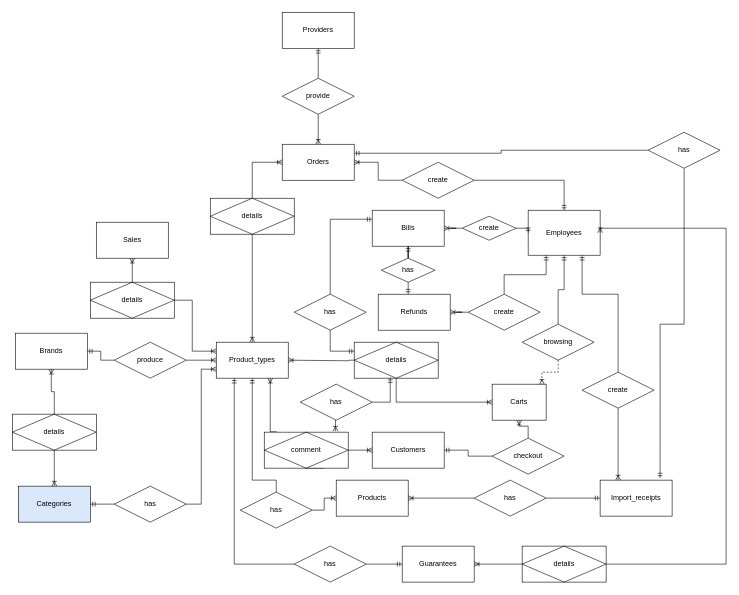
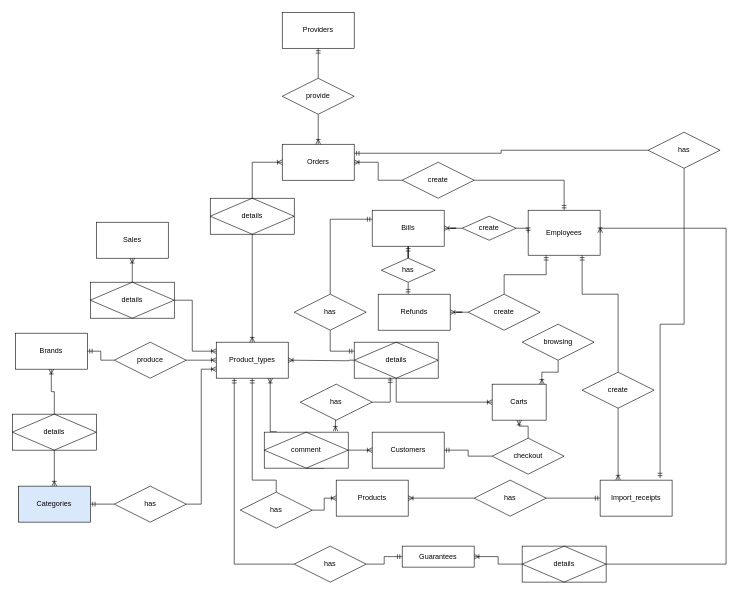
edge "browsing" -> "Employees": removed
edge "browsing" -> "Carts": style dashed -> solid
node "Guarantees": size 72x36 -> 72x21
